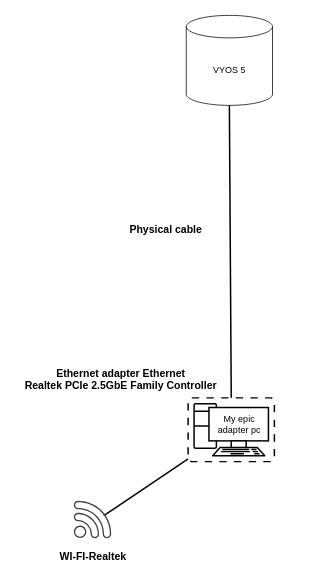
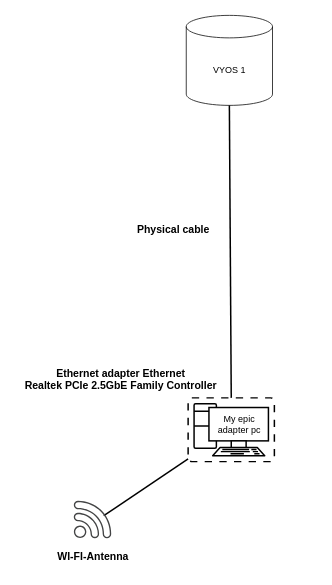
node "VYOS 5": label "VYOS 5" -> "VYOS 1"
node "Physical cable": moved (165, 229) -> (173, 229)
node "WI-FI-Realtek": label "WI-FI-Realtek" -> "WI-FI-Antenna"
